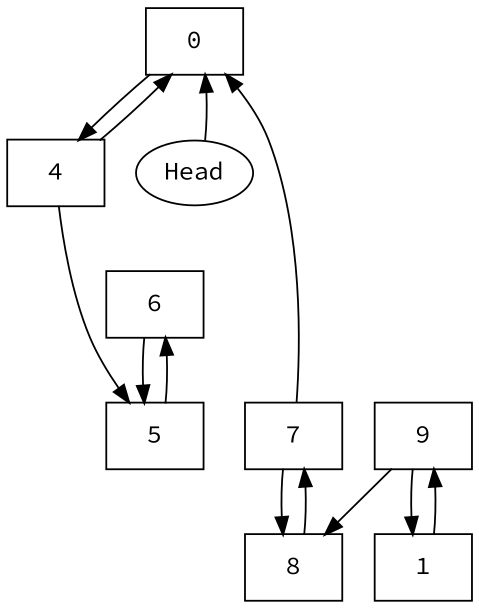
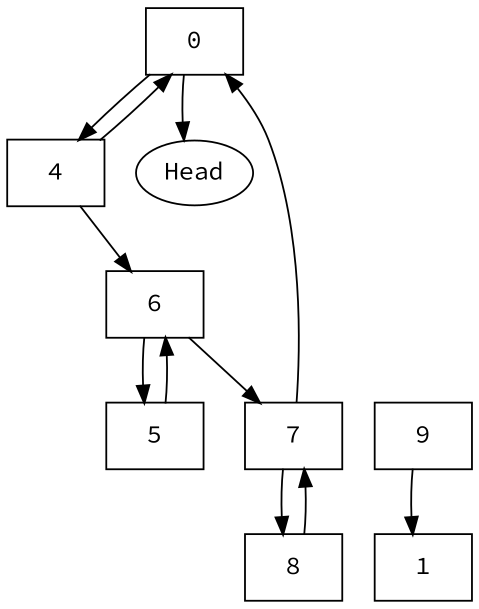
edge "Head" -> "0": reversed
edge "4" -> "5": now "4" -> "6"
edge "6" -> "7": added
edge "9" -> "8": removed
edge "1" -> "9": removed
